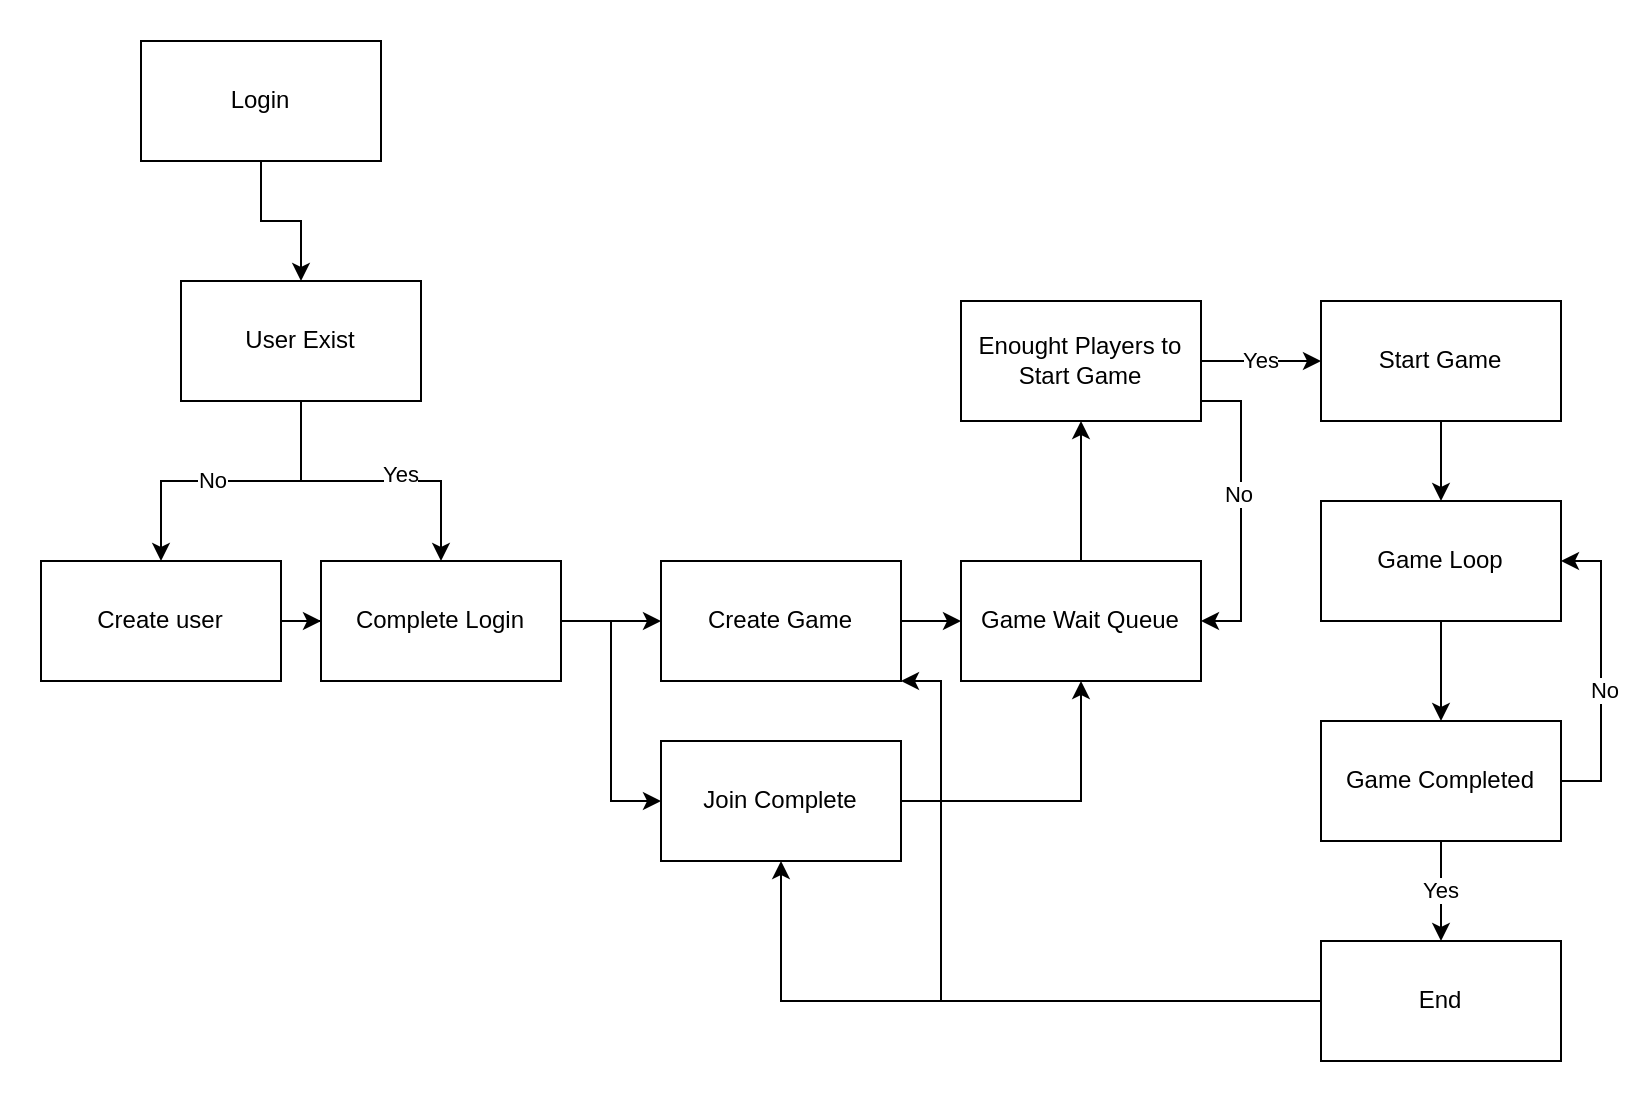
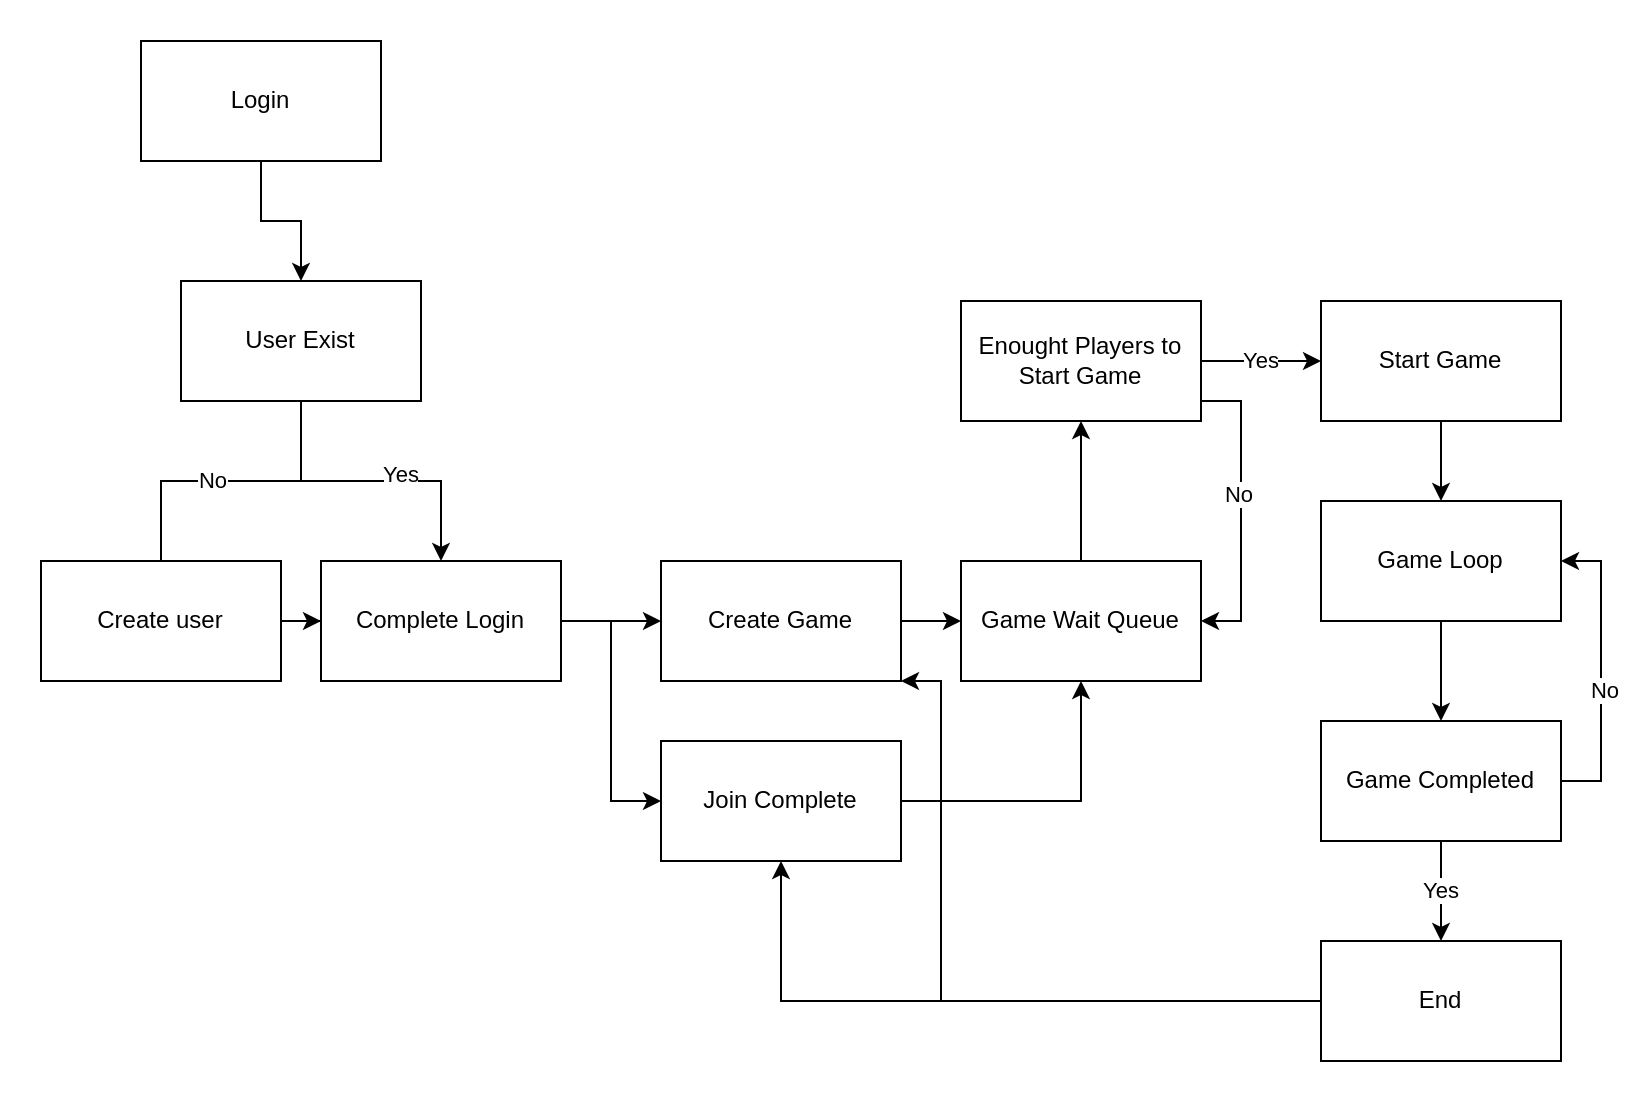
edge "User Exist" -> "Create user": arrowhead classic -> none
